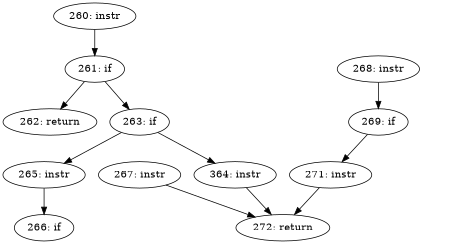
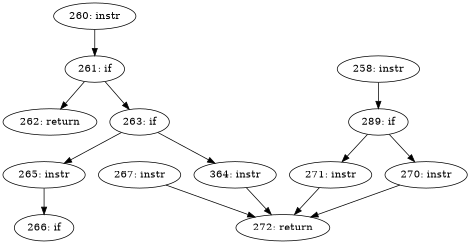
node "268: instr": label "268: instr" -> "258: instr"
node "269: if": label "269: if" -> "289: if"
node "270: instr": added
